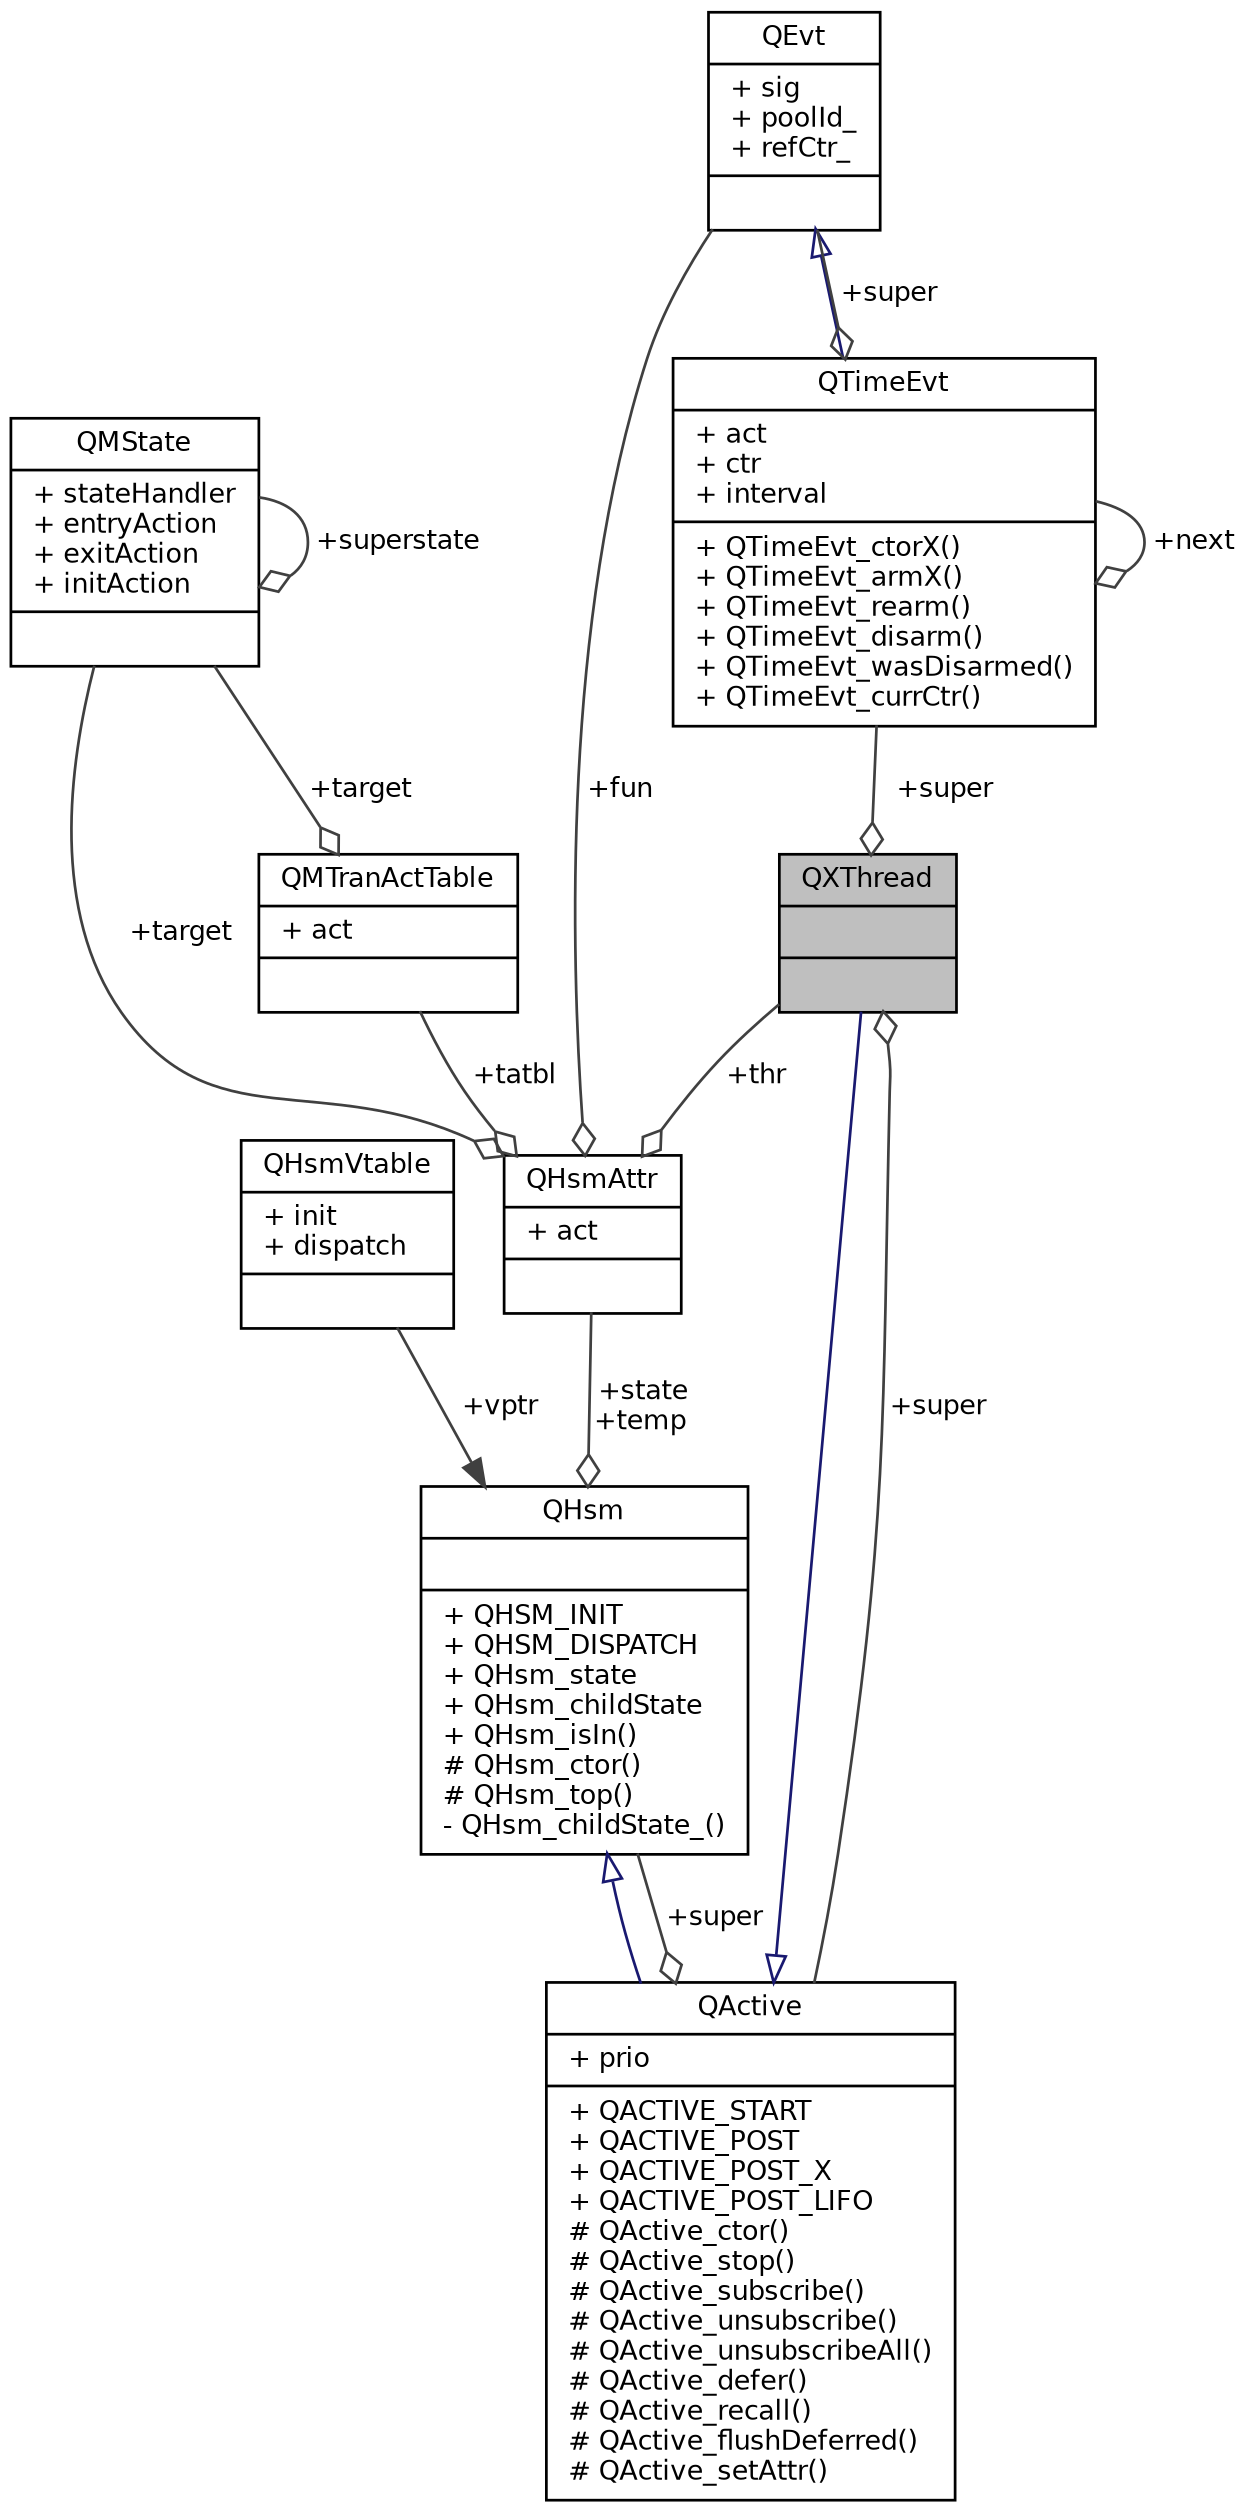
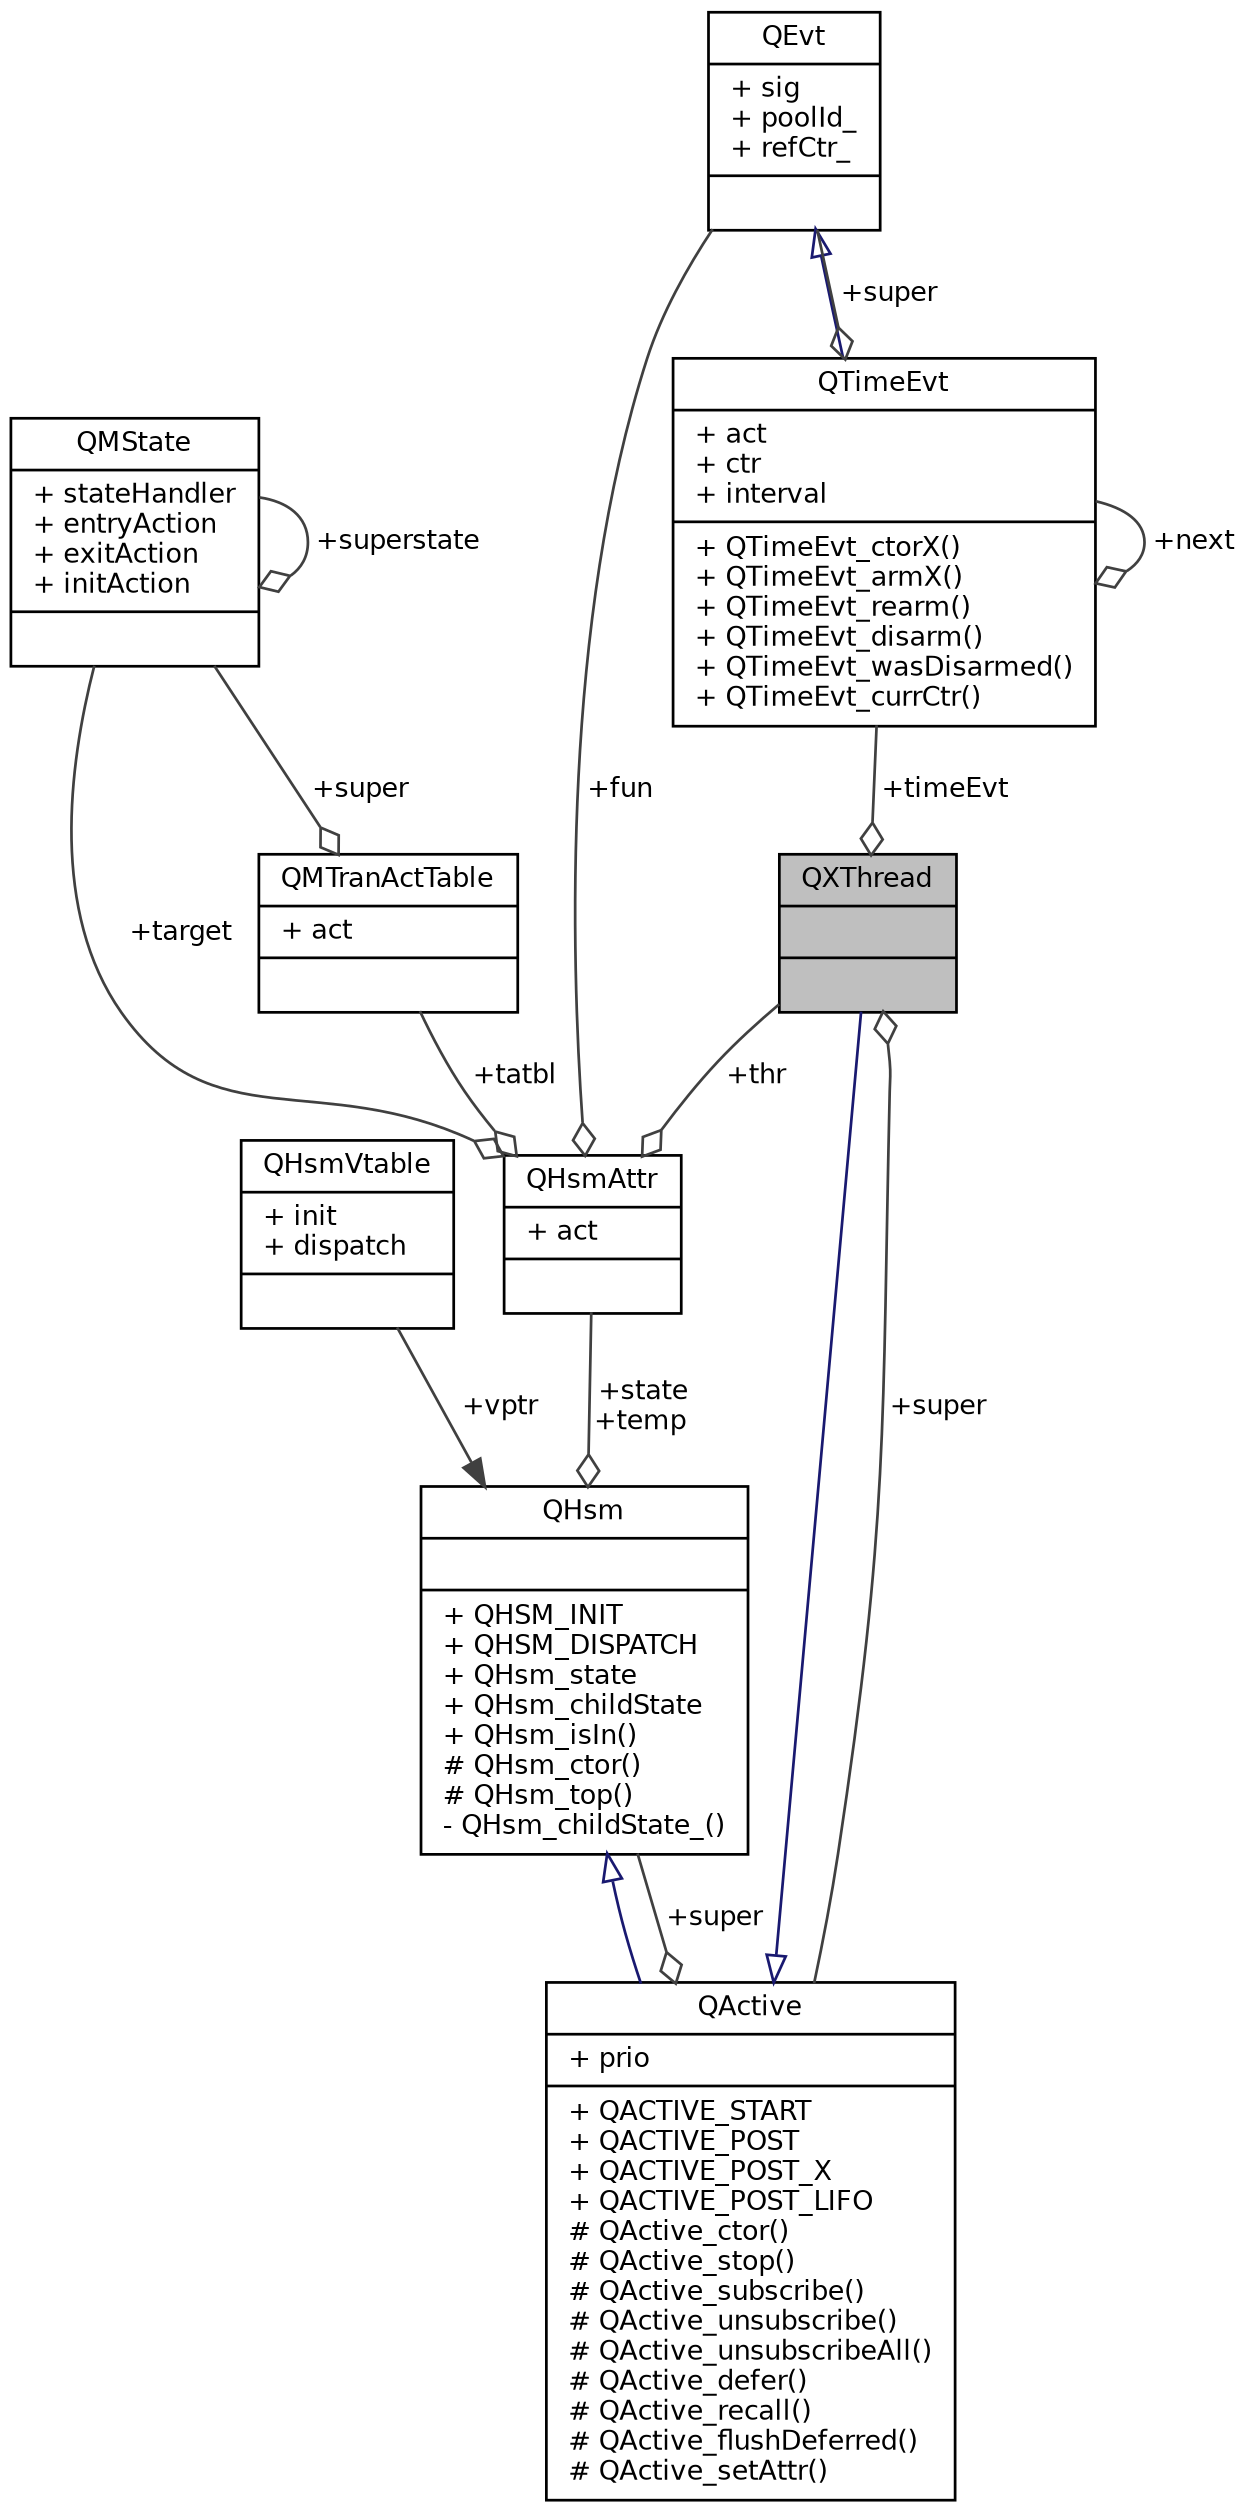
edge "QMState" -> "QMTranActTable": label " +target" -> " +super"
edge "QTimeEvt" -> "QXThread": label " +super" -> " +timeEvt"
